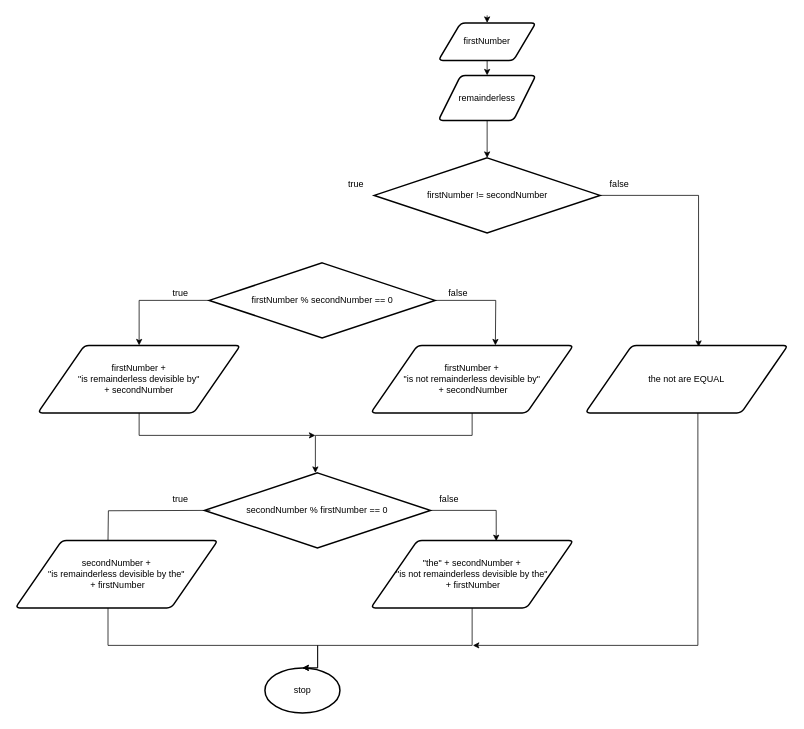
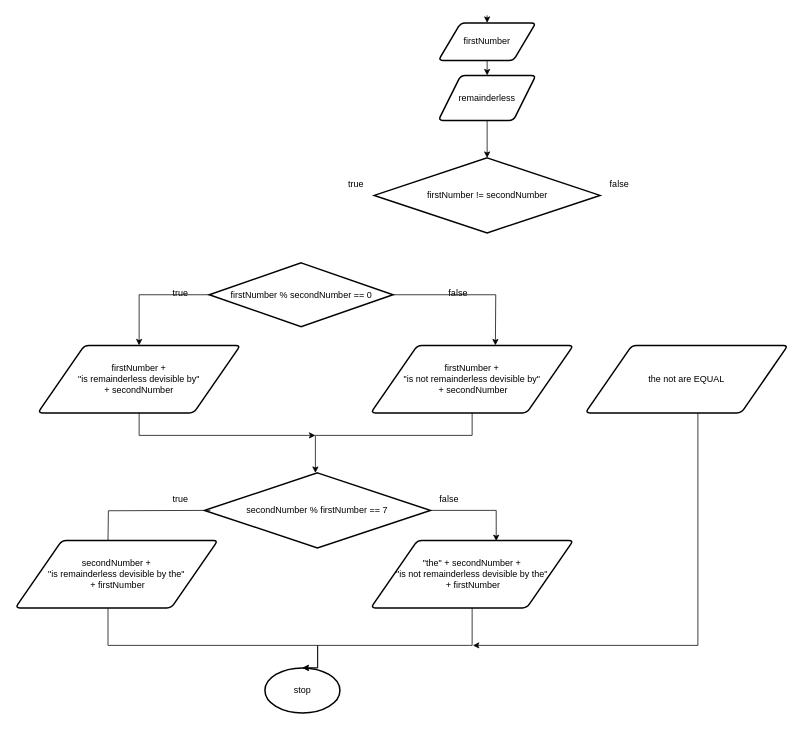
edge "firstNumber != secondNumber" -> "the not are EQUAL": removed
node "firstNumber % secondNumber == 0": size 226x75 -> 184x64
node "secondNumber % firstNumber == 0": label "secondNumber % firstNumber == 0" -> "secondNumber % firstNumber == 7"
